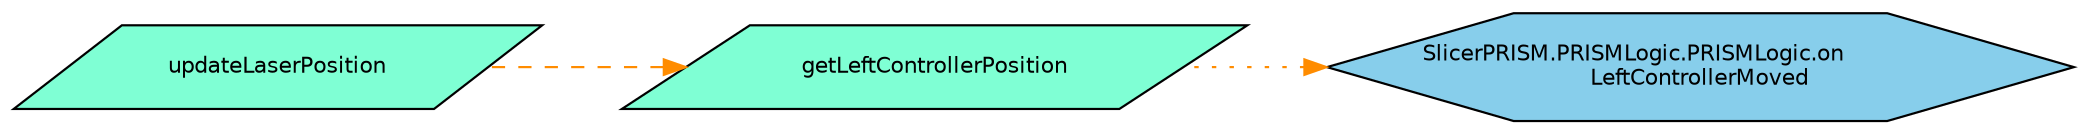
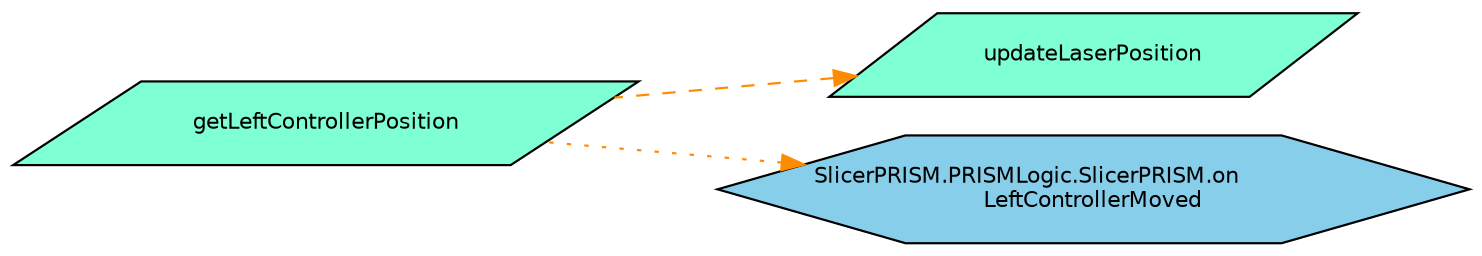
edge "updateLaserPosition" -> "getLeftControllerPosition": reversed
node "SlicerPRISM.PRISMLogic.PRISMLogic.on LeftControllerMoved": label "SlicerPRISM.PRISMLogic.PRISMLogic.on LeftControllerMoved" -> "SlicerPRISM.PRISMLogic.SlicerPRISM.on LeftControllerMoved"
